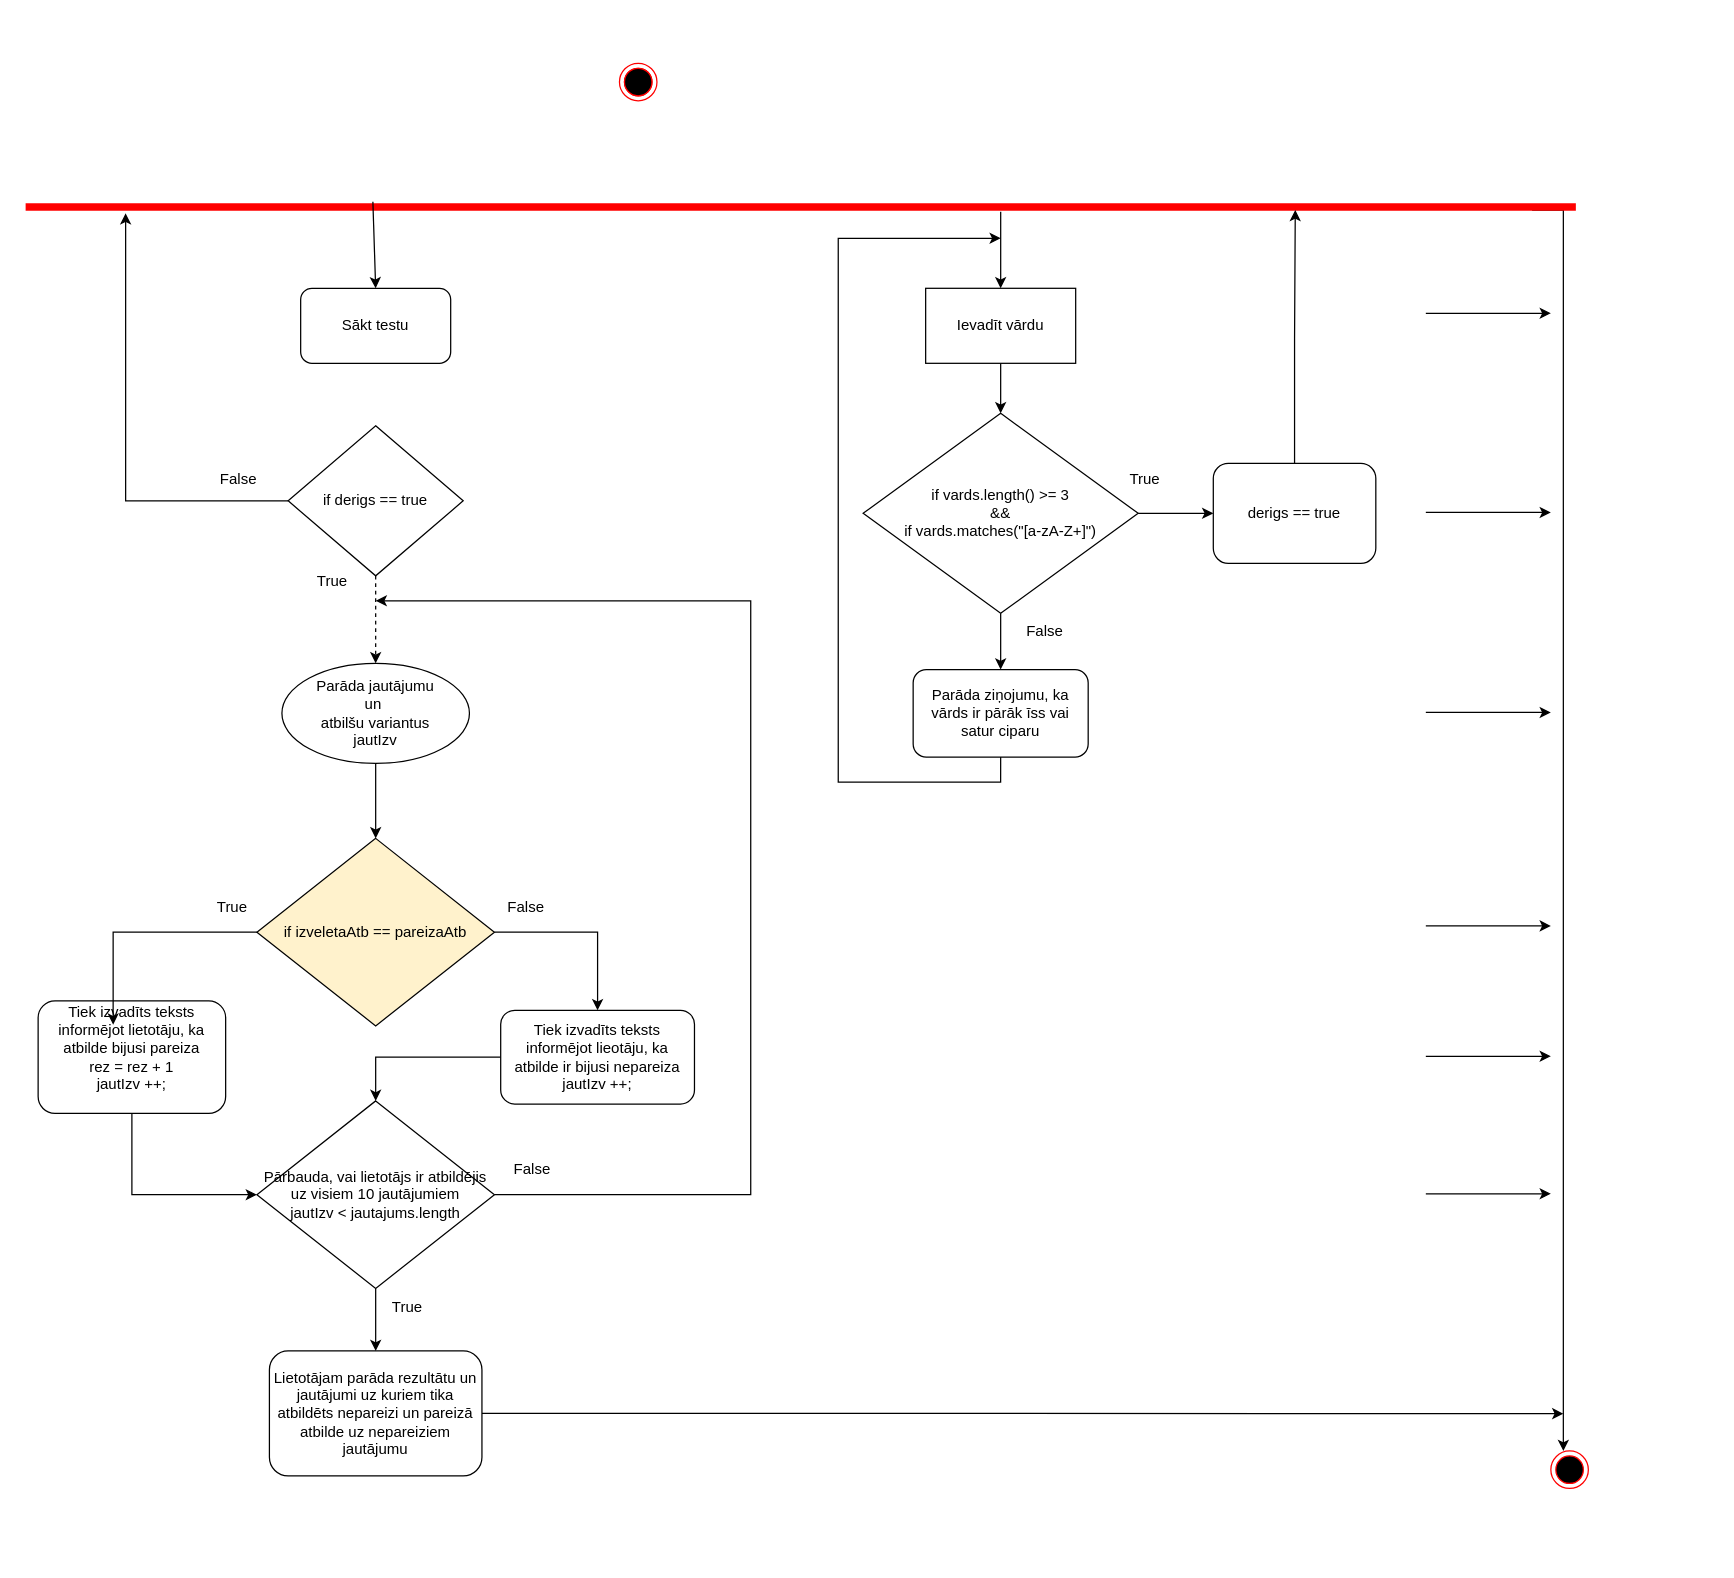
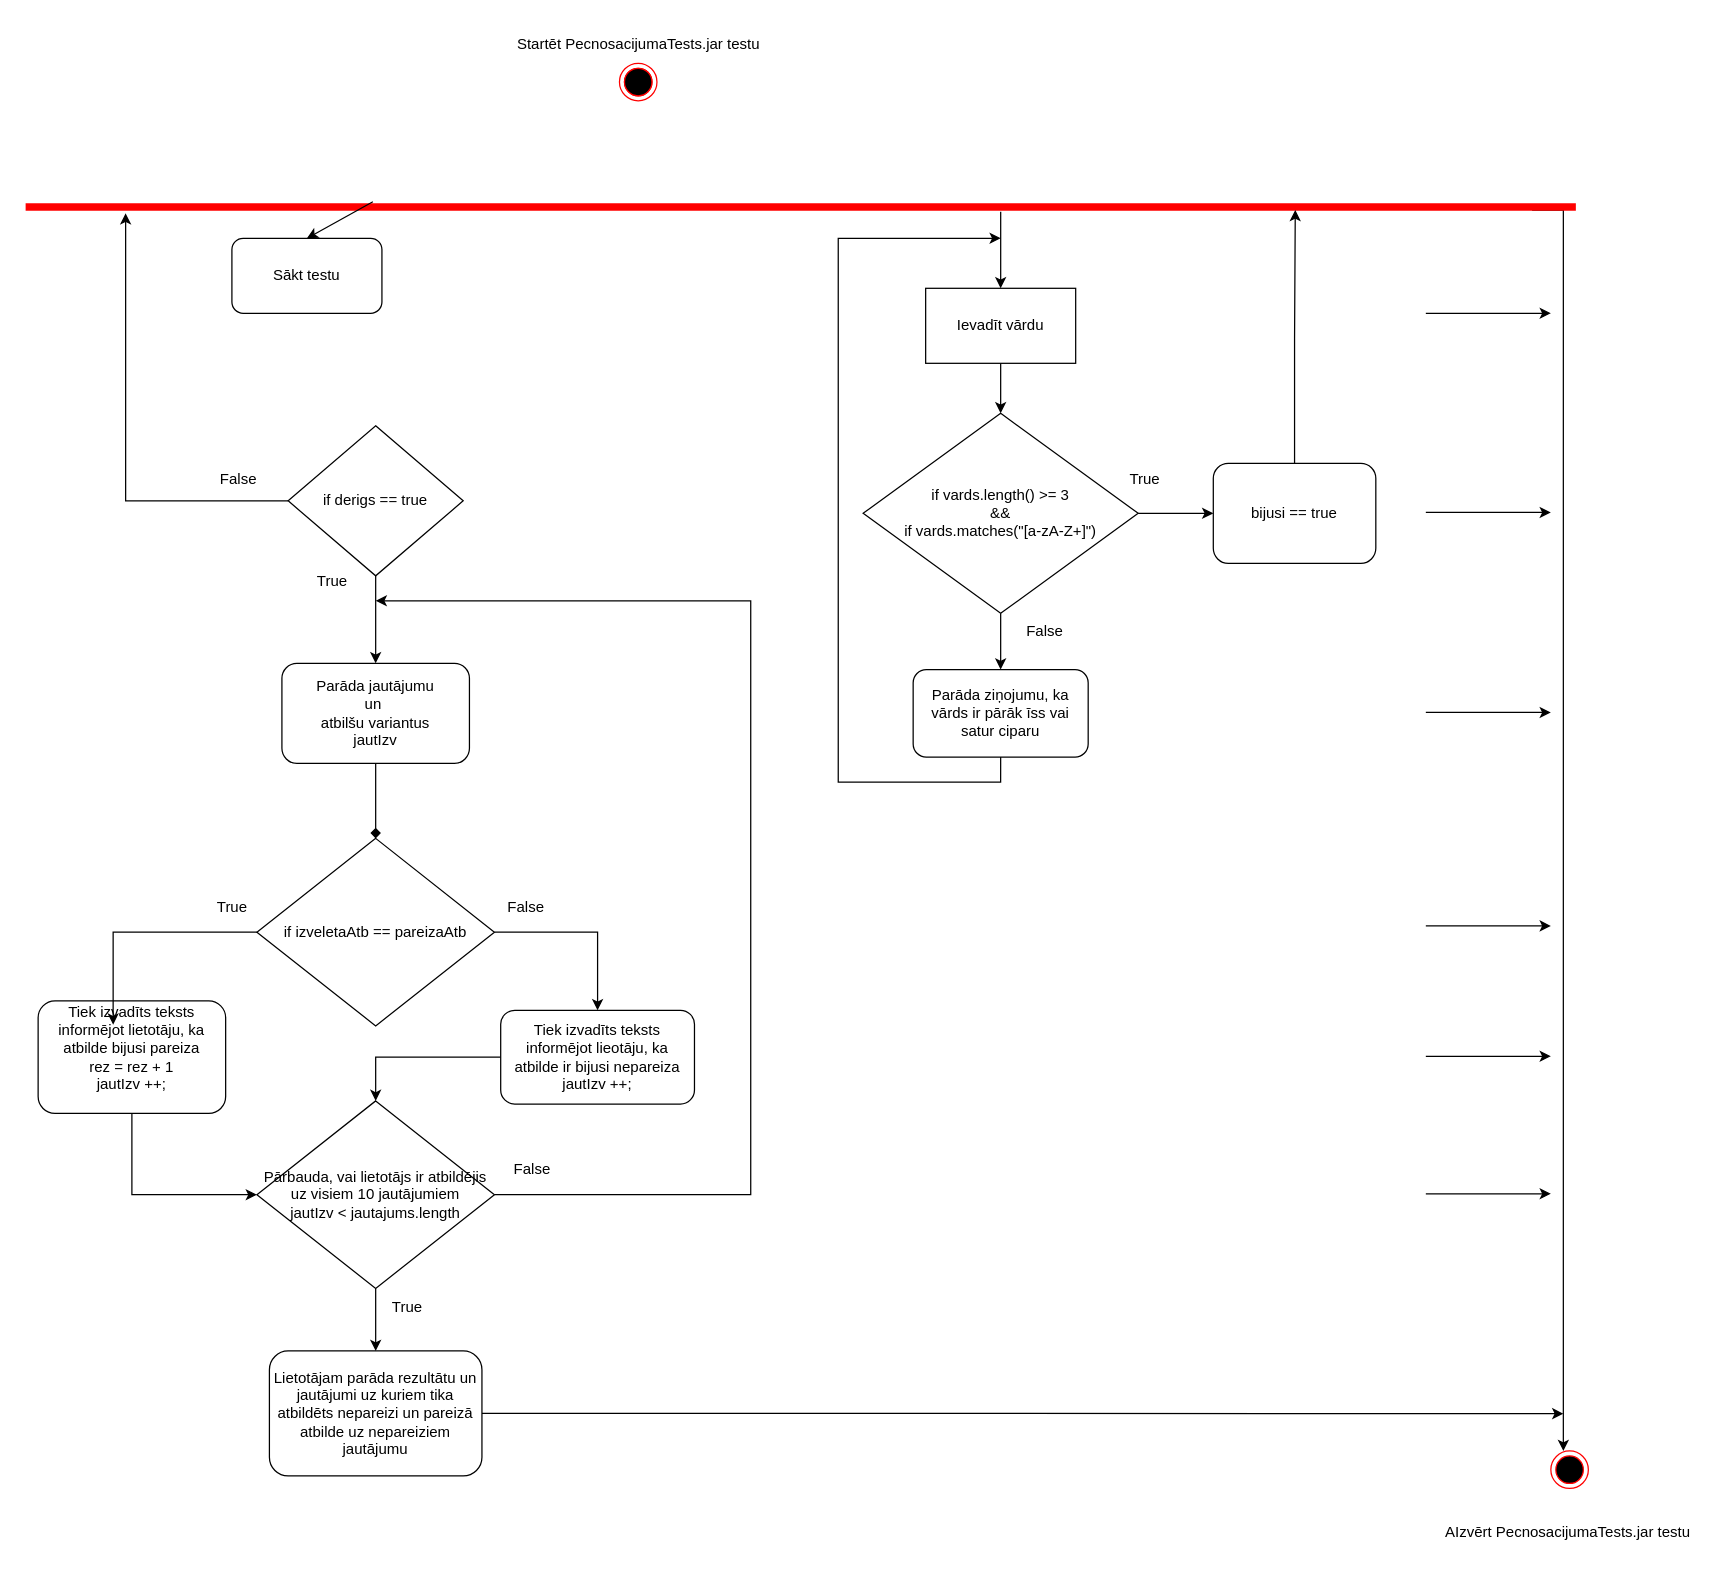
node "Startēt PecnosacijumaTests.jar testu": added
node "Sākt testu": moved (376, 326) -> (307, 276)
node "derigs == true": label "derigs == true" -> "bijusi == true"
edge "if derigs == true" -> "Parāda jautājumu un atbilšu variantus jautIzv": style dashed -> solid
node "Parāda jautājumu un atbilšu variantus jautIzv": shape ellipse -> rounded rectangle
edge "Parāda jautājumu un atbilšu variantus jautIzv" -> "if izveletaAtb == pareizaAtb": arrowhead classic -> diamond
node "if izveletaAtb == pareizaAtb": fillcolor #fff2cc -> #ffffff
node "AIzvērt PecnosacijumaTests.jar testu": added
